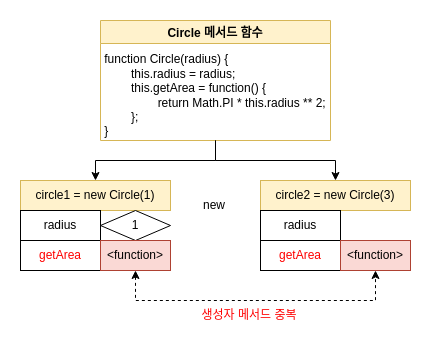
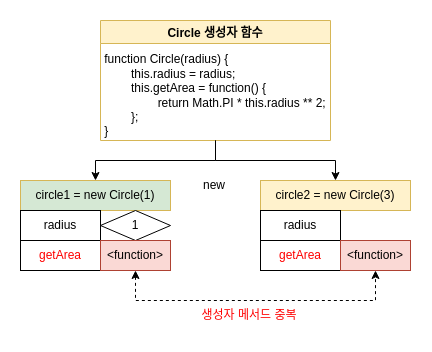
node "Circle 메서드 함수": label "Circle 메서드 함수" -> "Circle 생성자 함수"
node "circle1 = new Circle(1)": fillcolor #fff2cc -> #d5e8d4
node "new": moved (215, 206) -> (215, 186)
